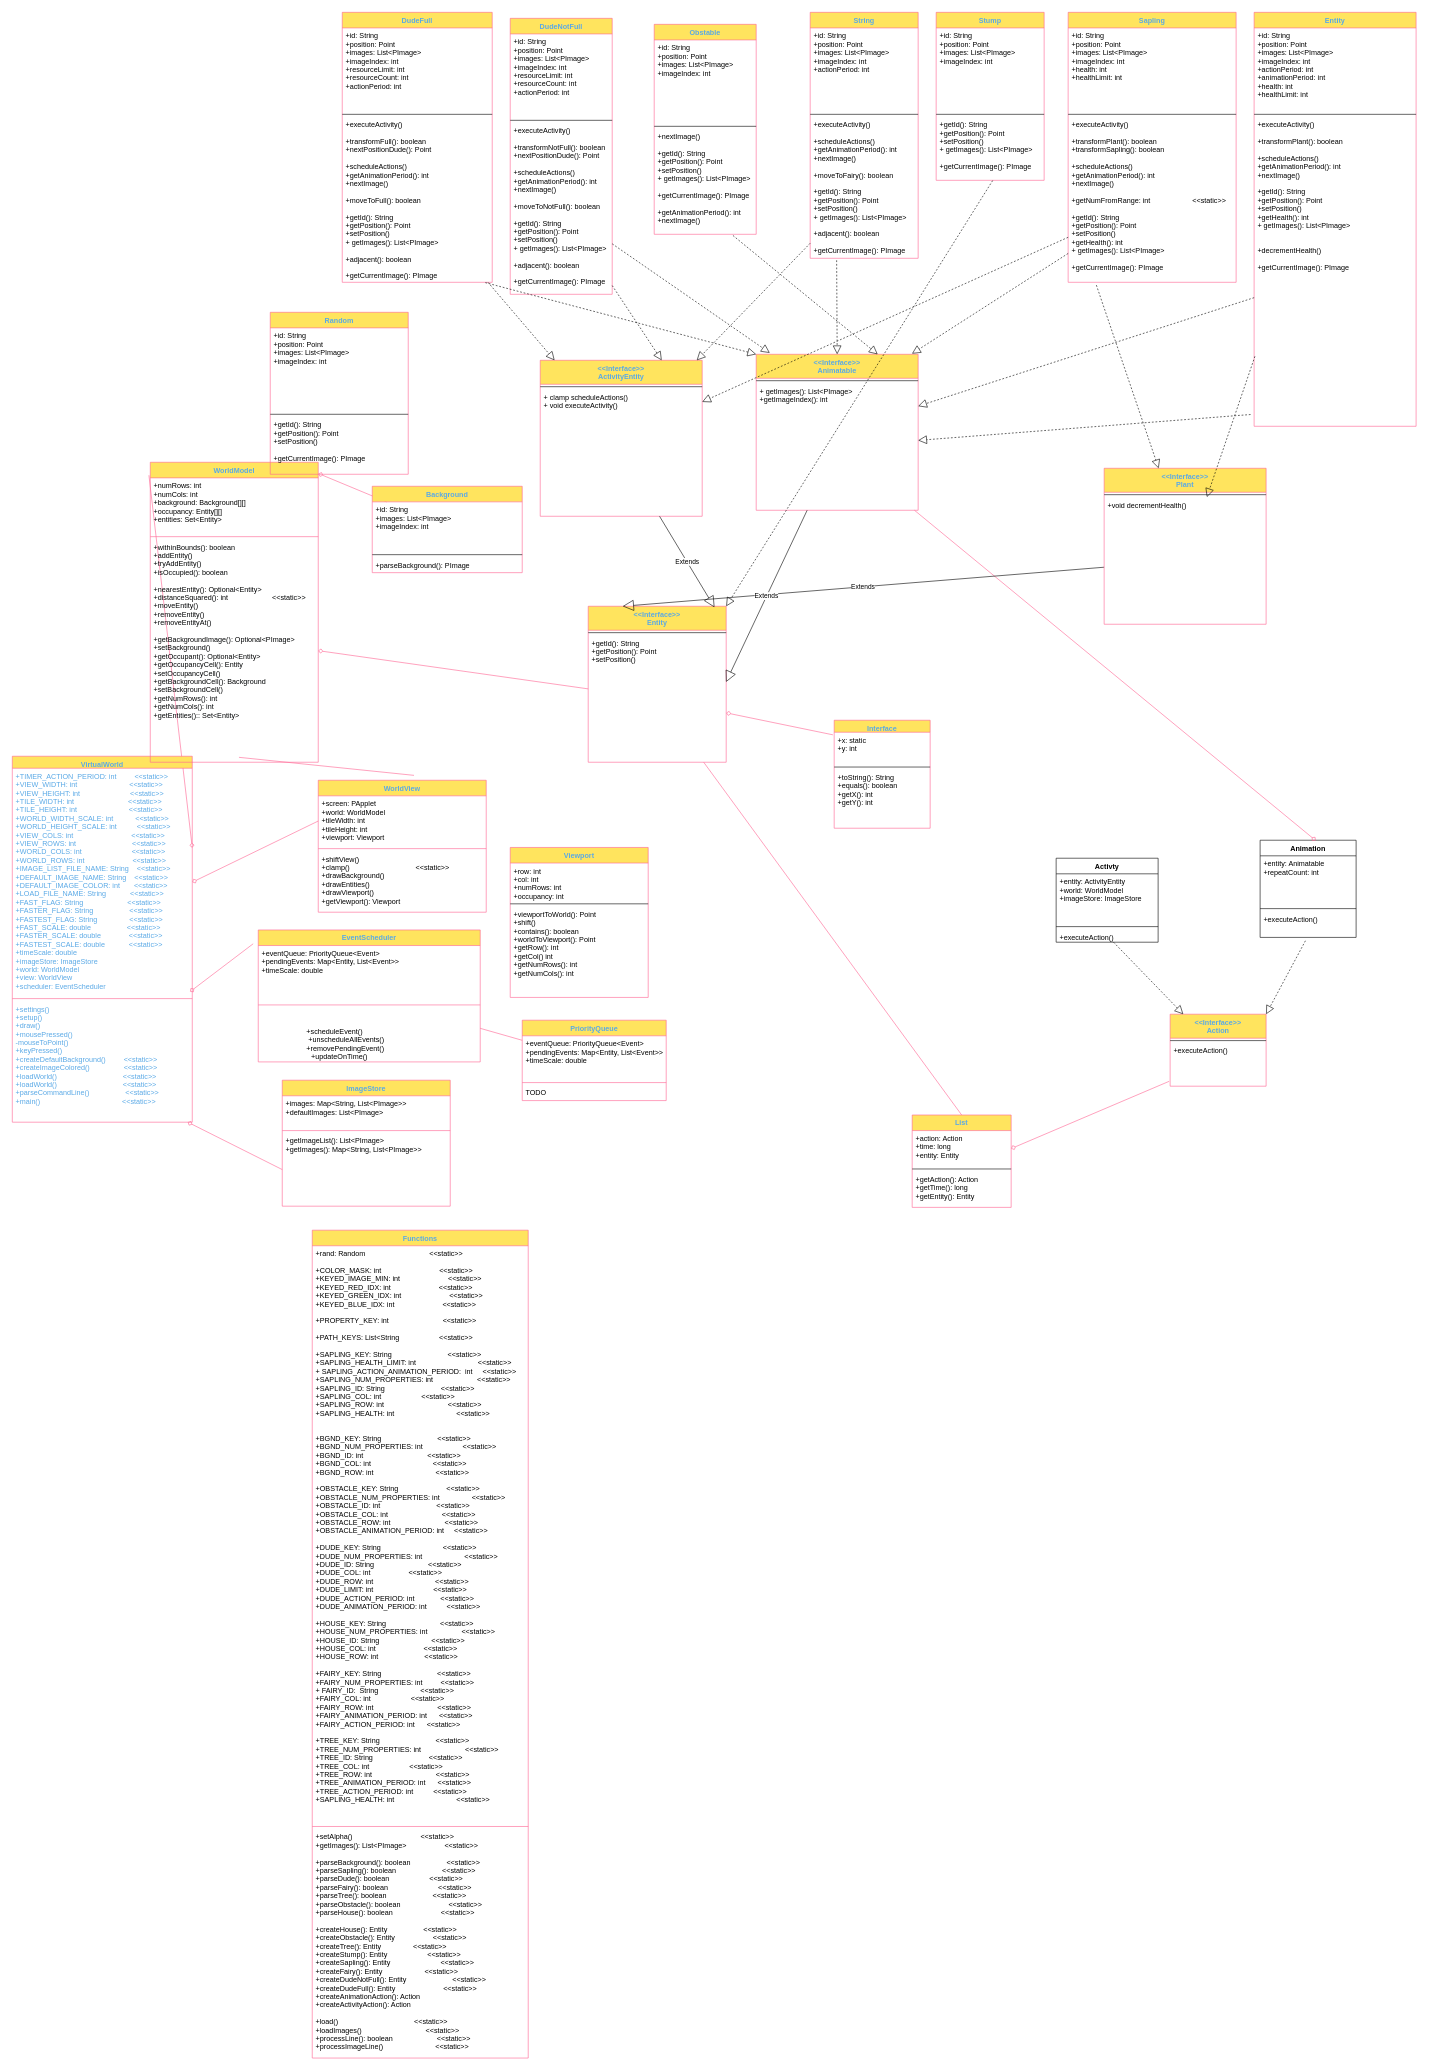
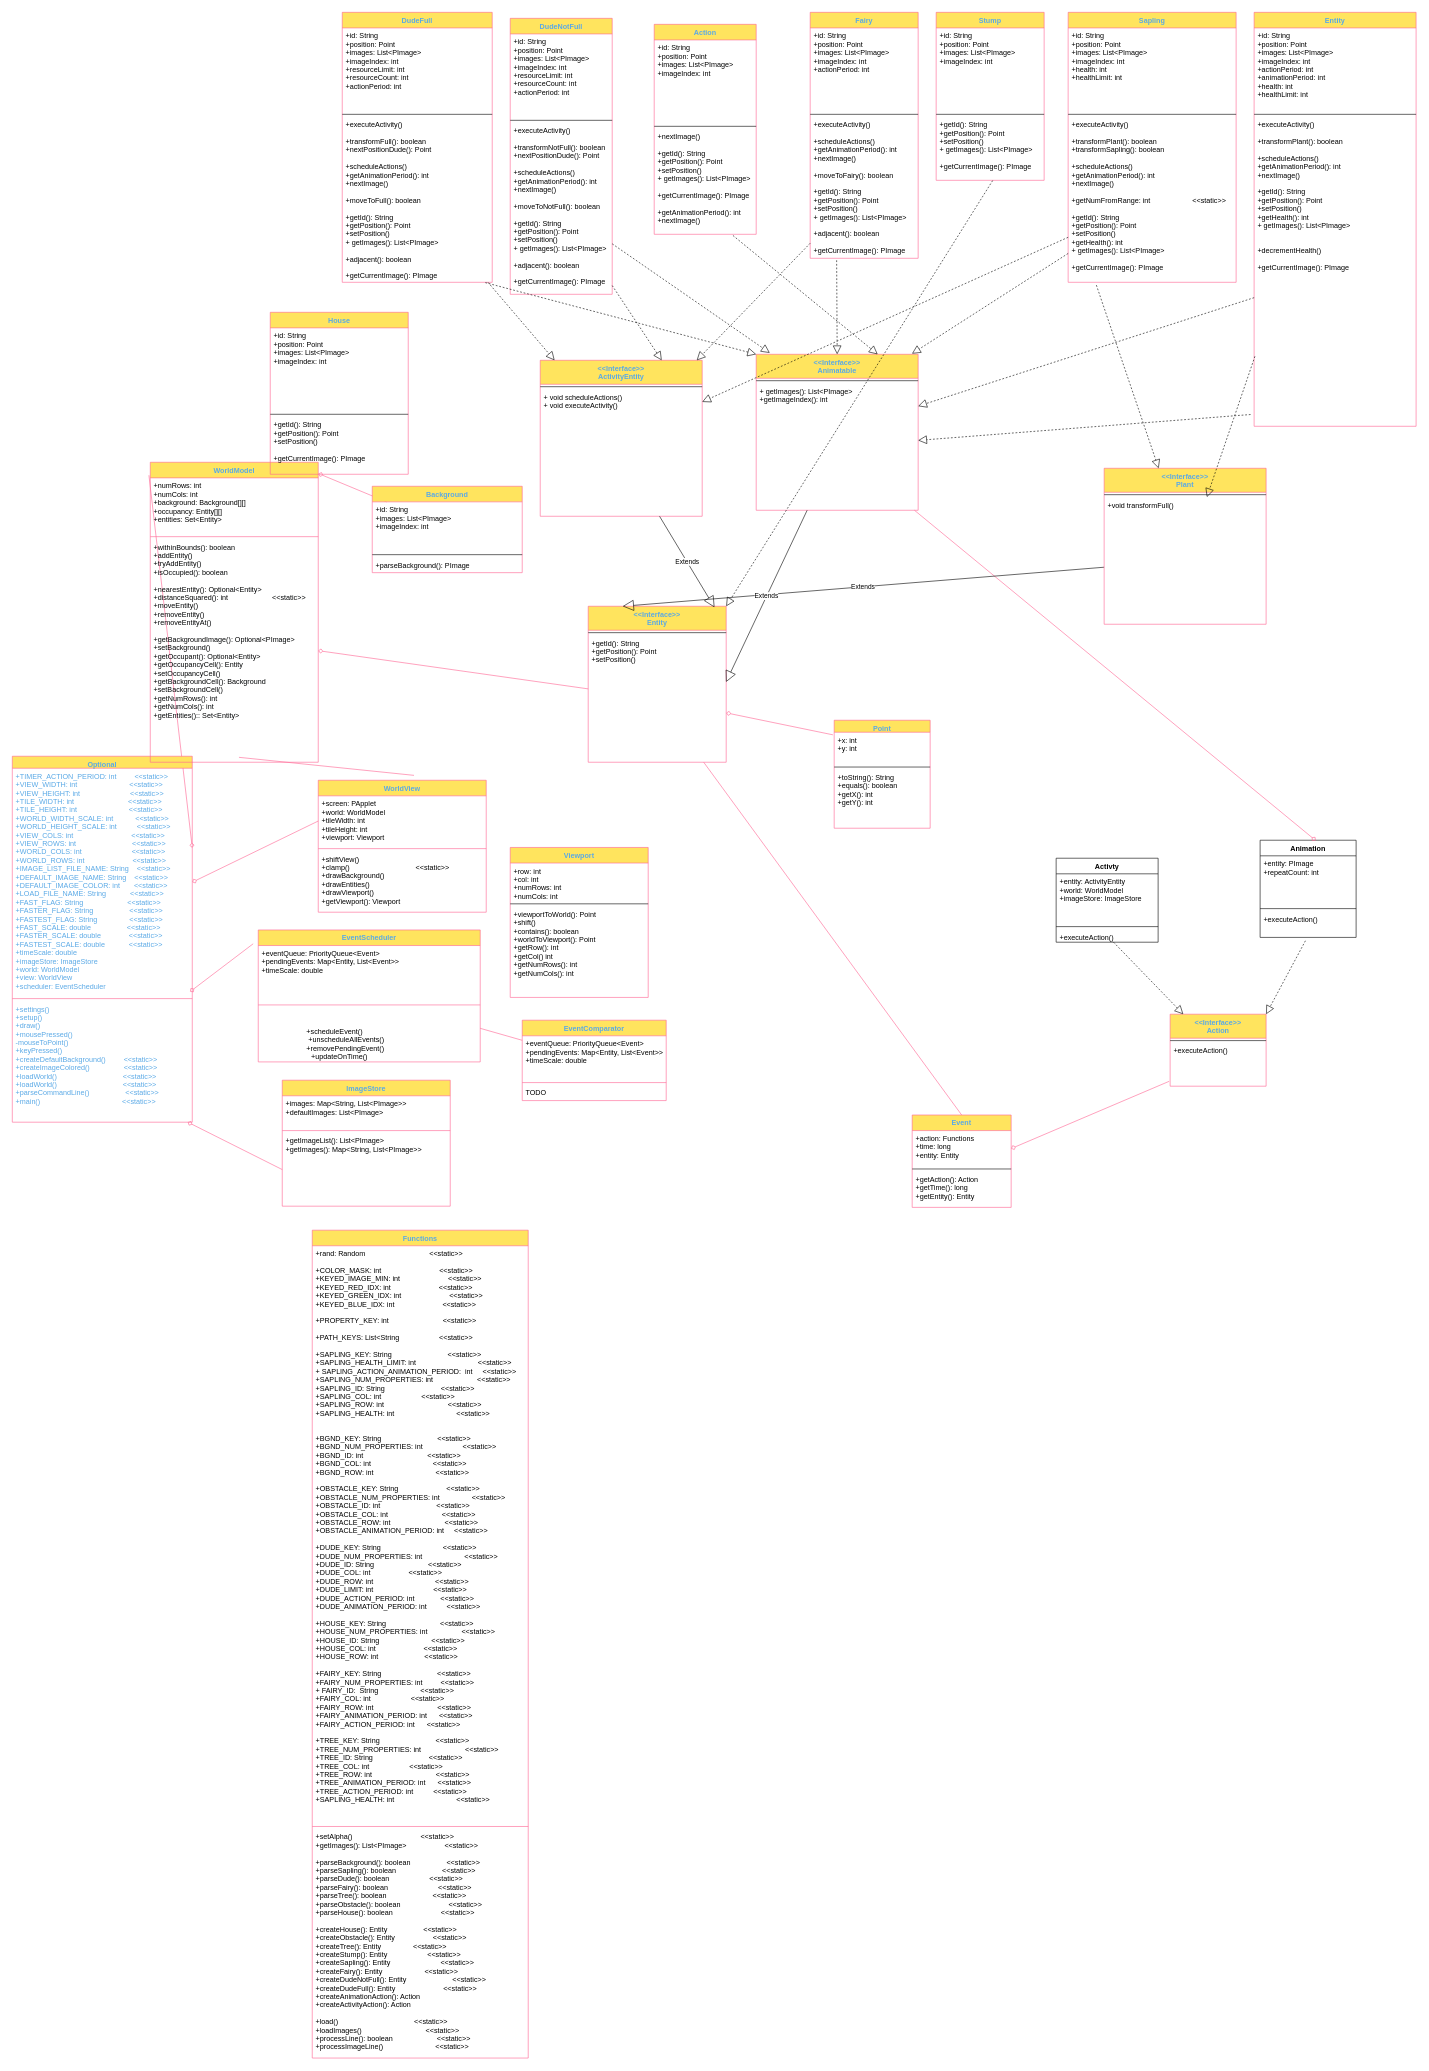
node "String": label "String" -> "Fairy"
node "Obstable": label "Obstable" -> "Action"
node "Random": label "Random" -> "House"
node "+ clamp scheduleActions() + void executeActivity()": label "+ clamp scheduleActions() + void executeActivity()" -> "+ void scheduleActions() + void executeActivity()"
node "+void decrementHealth()": label "+void decrementHealth()" -> "+void transformFull()"
node "Interface": label "Interface" -> "Point"
node "+x: static +y: int": label "+x: static +y: int" -> "+x: int +y: int"
node "VirtualWorld": label "VirtualWorld" -> "Optional"
node "+entity: Animatable +repeatCount: int": label "+entity: Animatable +repeatCount: int" -> "+entity: PImage +repeatCount: int"
node "+row: int +col: int +numRows: int +occupancy: int": label "+row: int +col: int +numRows: int +occupancy: int" -> "+row: int +col: int +numRows: int +numCols: int"
node "PriorityQueue": label "PriorityQueue" -> "EventComparator"
node "List": label "List" -> "Event"
node "+action: Action +time: long +entity: Entity": label "+action: Action +time: long +entity: Entity" -> "+action: Functions +time: long +entity: Entity"
